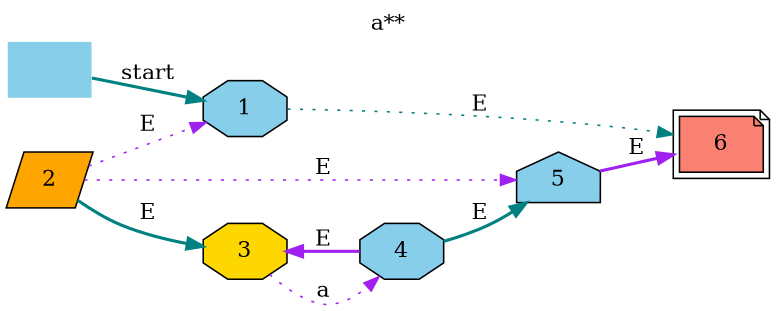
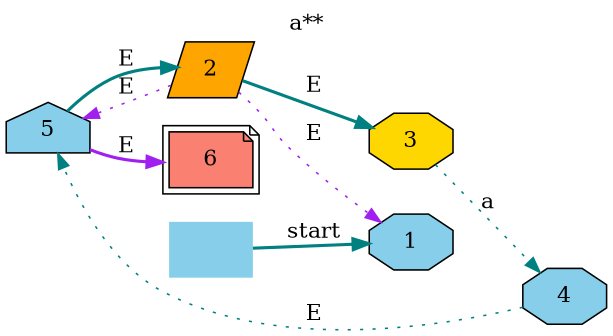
edge "5" -> "2": added, label "E"
edge "1" -> "6": removed, label "E"
edge "4" -> "5": style bold -> dotted
edge "4" -> "3": removed, label "E"
edge "3" -> "4": color purple -> teal
